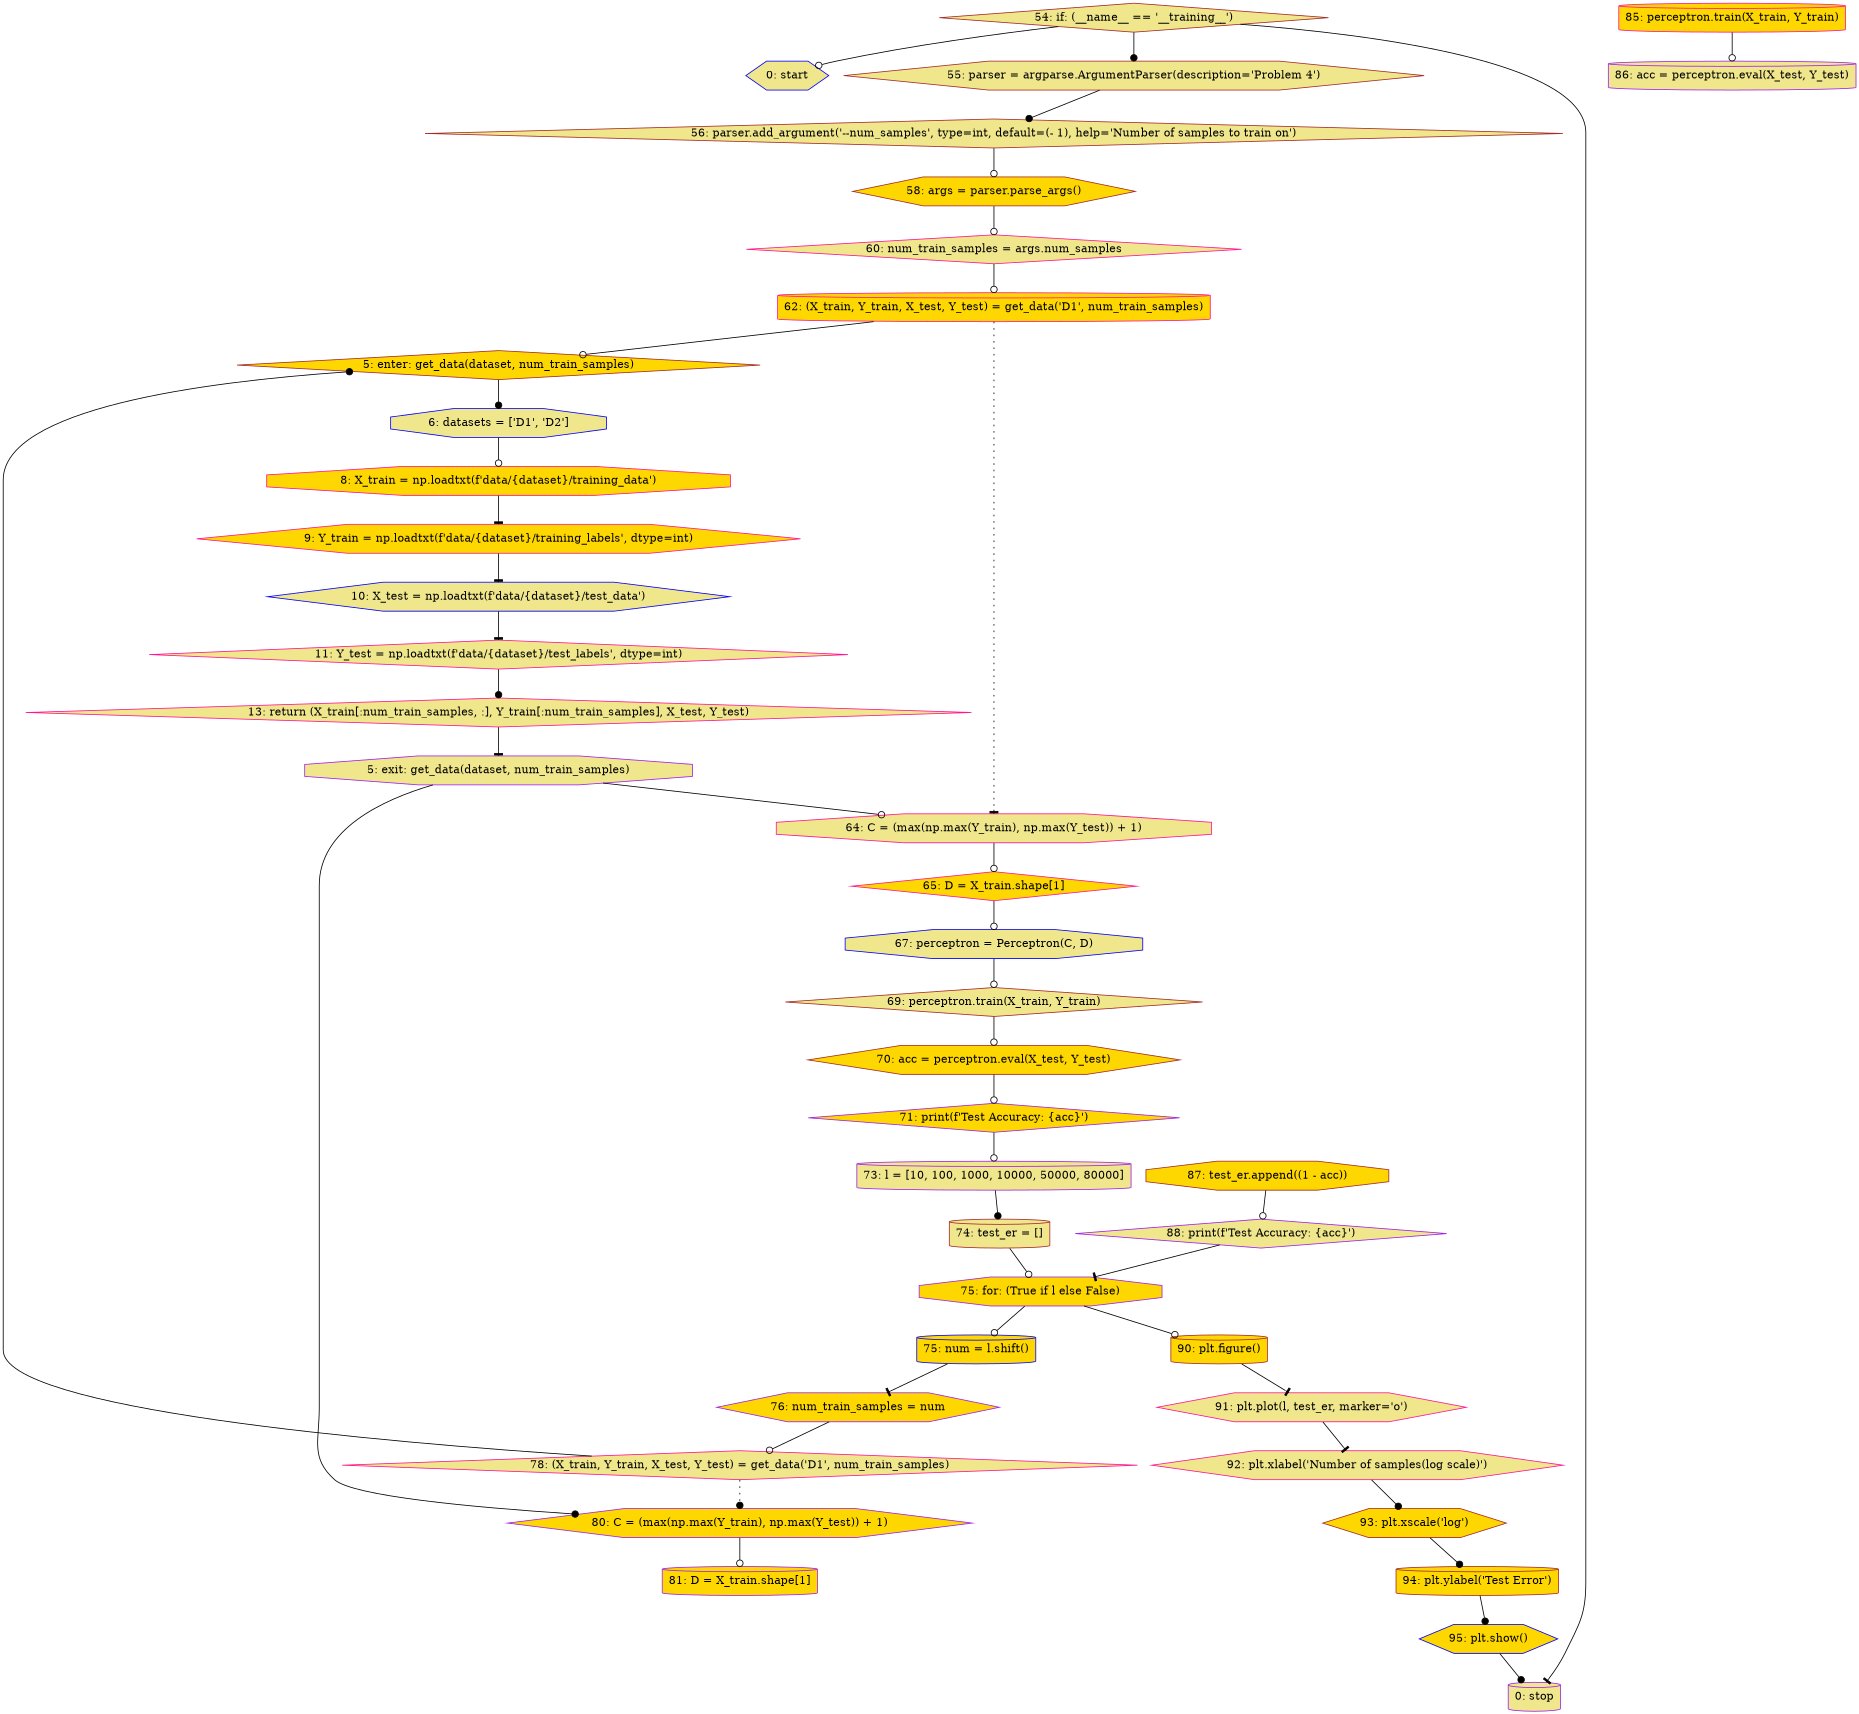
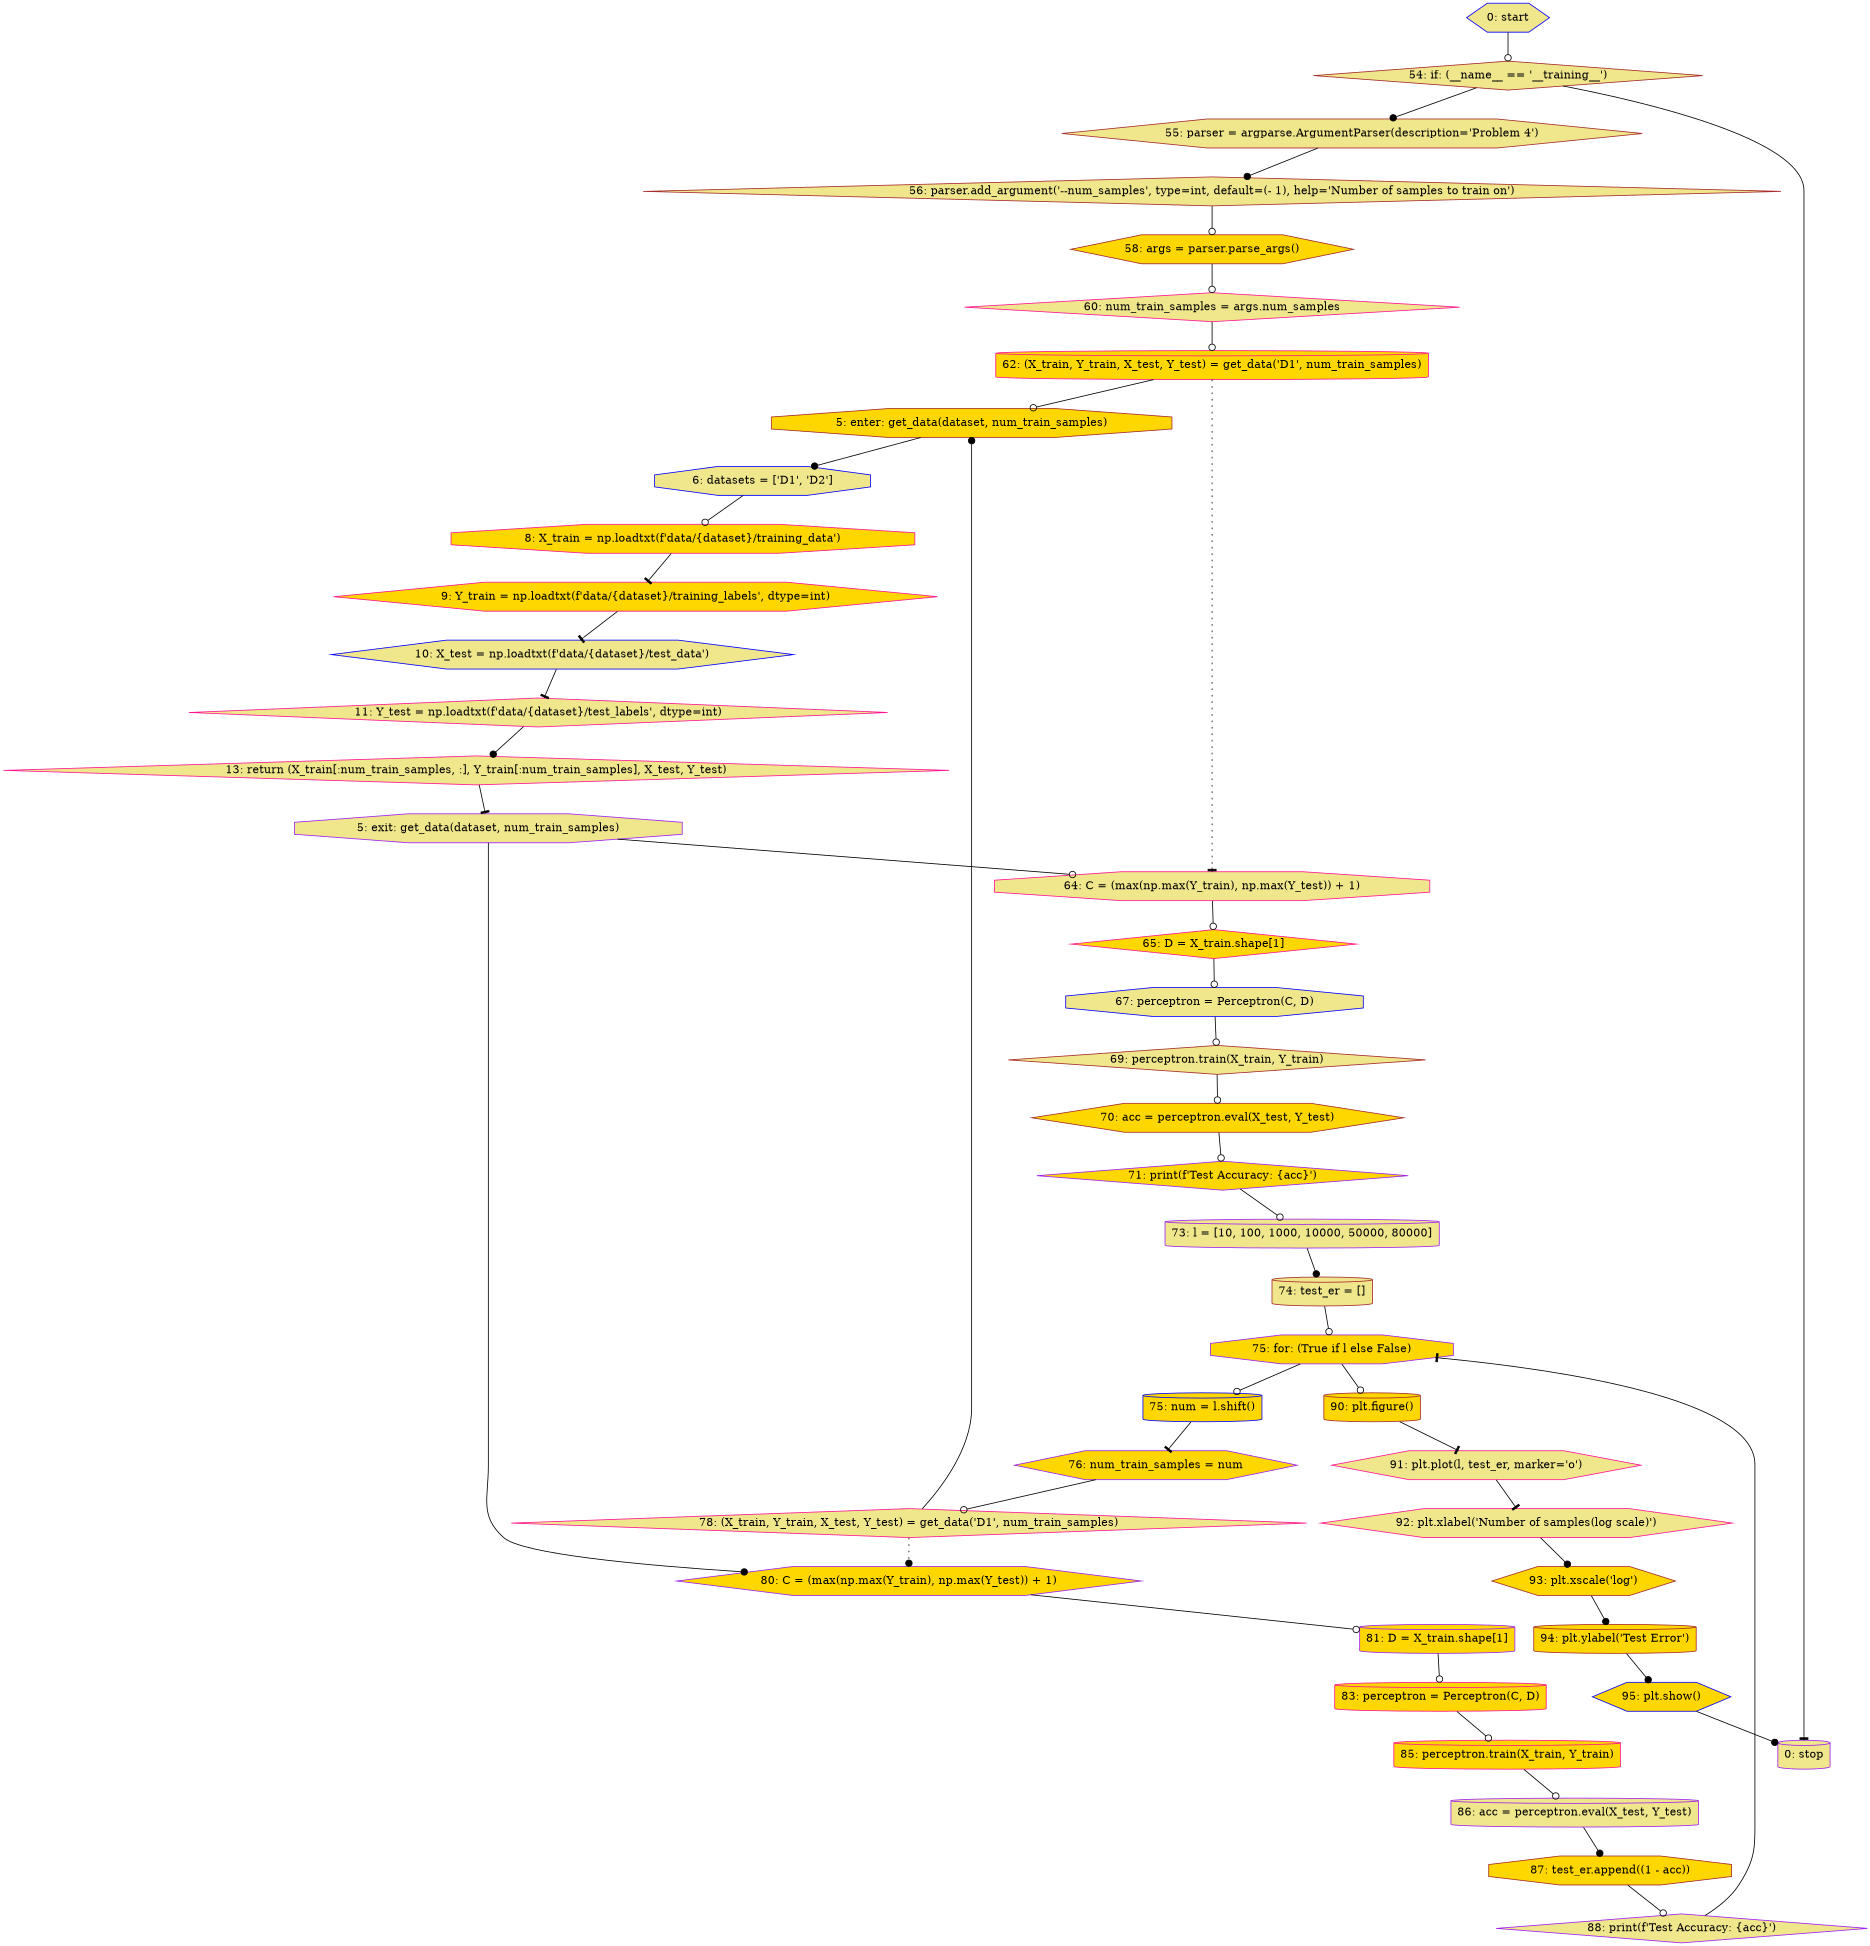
edge "54: if: (__name__ == '__training__')" -> "0: start": reversed
node "5: enter: get_data(dataset, num_train_samples)": shape diamond -> octagon
node "83: perceptron = Perceptron(C, D)": added
edge "86: acc = perceptron.eval(X_test, Y_test)" -> "87: test_er.append((1 - acc))": added
